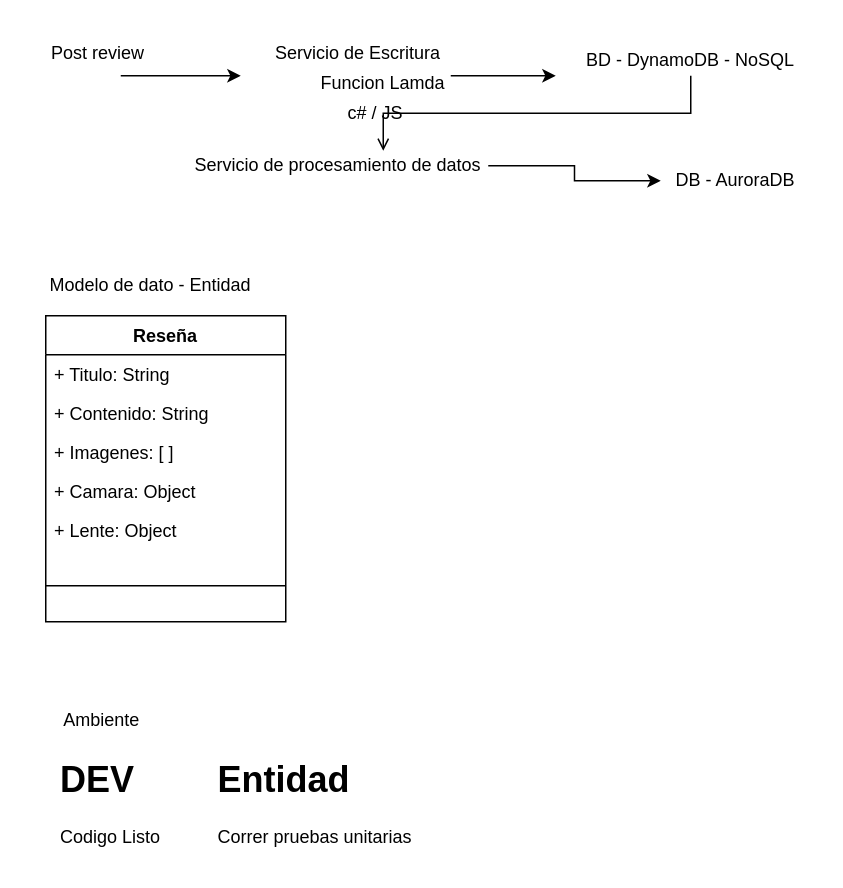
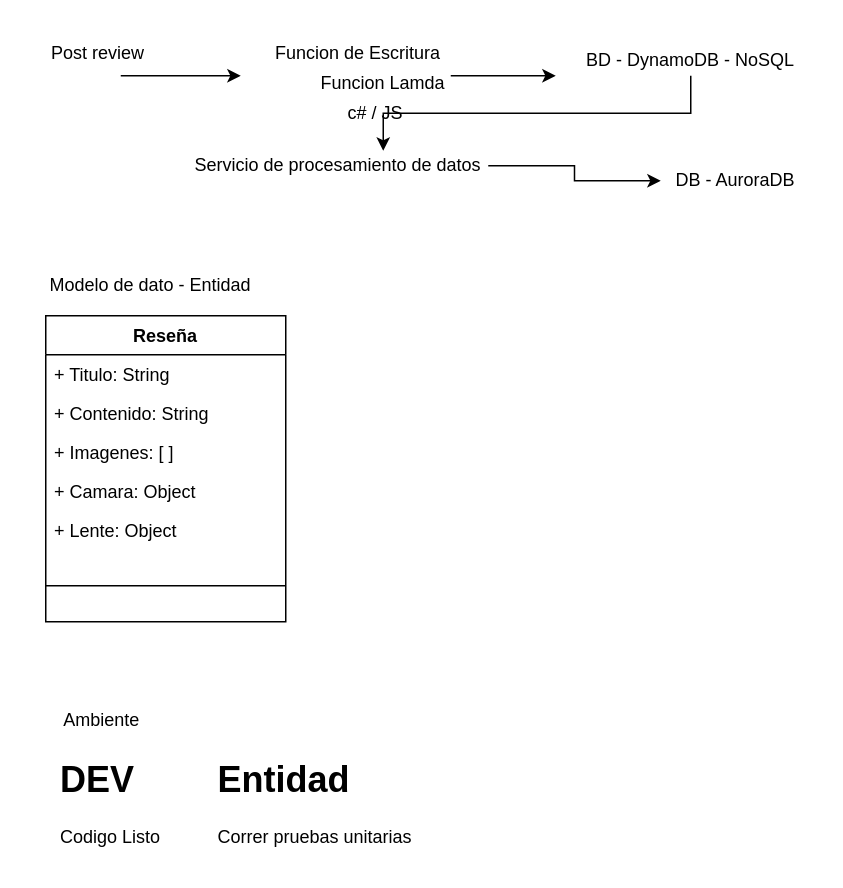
node "Servicio de Escritura": label "Servicio de Escritura" -> "Funcion de Escritura"
edge "BD - DynamoDB - NoSQL" -> "Servicio de procesamiento de datos": arrowhead open -> classic
